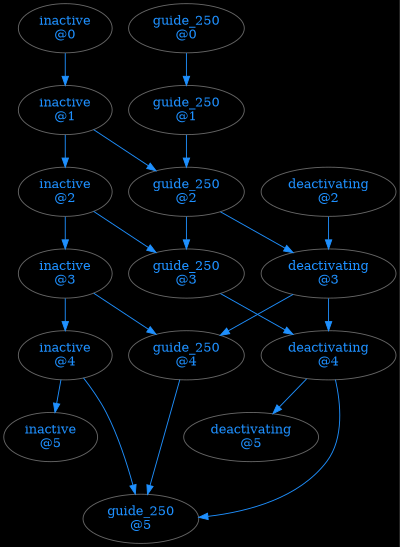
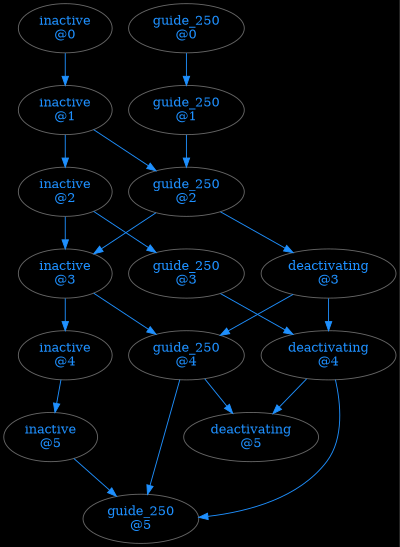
node "deactivating @2": removed
edge "guide_250 @2" -> "guide_250 @3": now "guide_250 @2" -> "inactive @3"
edge "guide_250 @4" -> "deactivating @5": added
edge "inactive @4" -> "guide_250 @5": now "inactive @5" -> "guide_250 @5"
